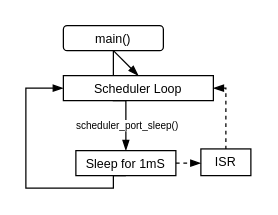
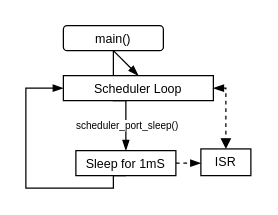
edge "ISR" -> "Scheduler Loop": arrowhead none -> block
